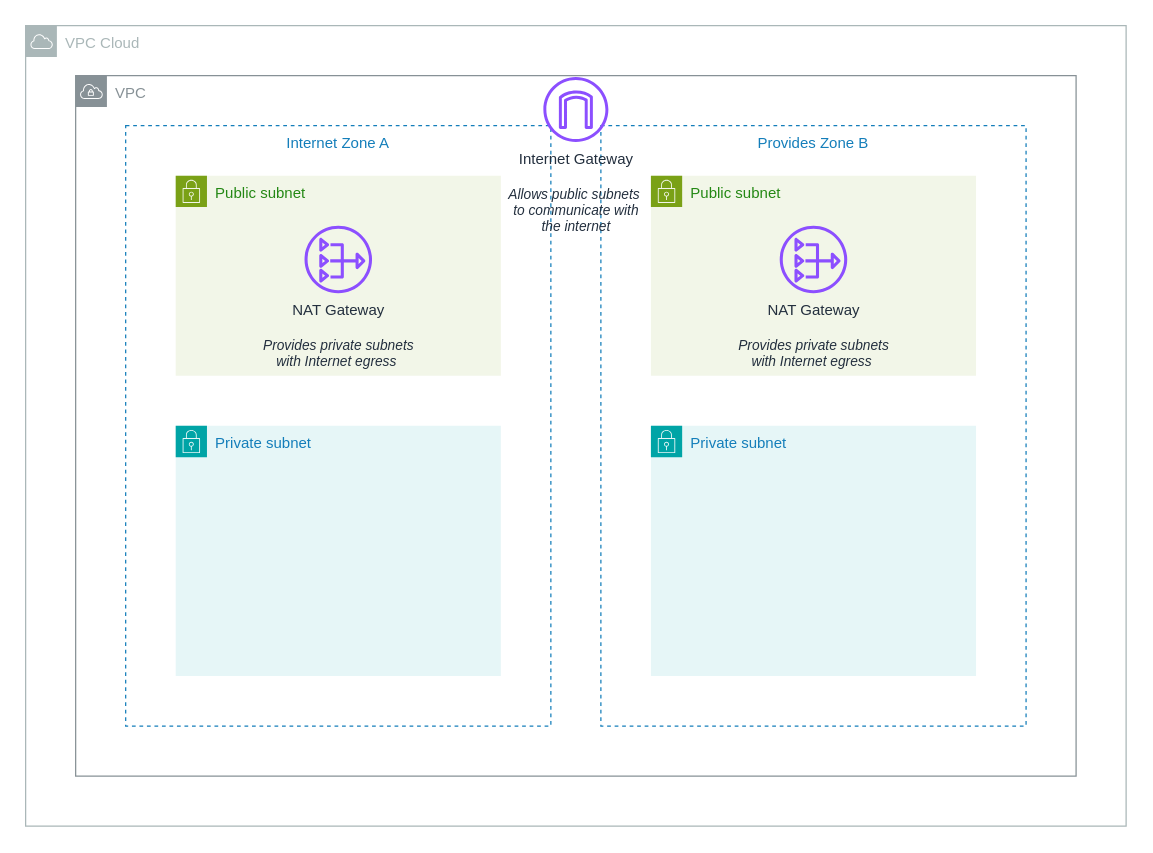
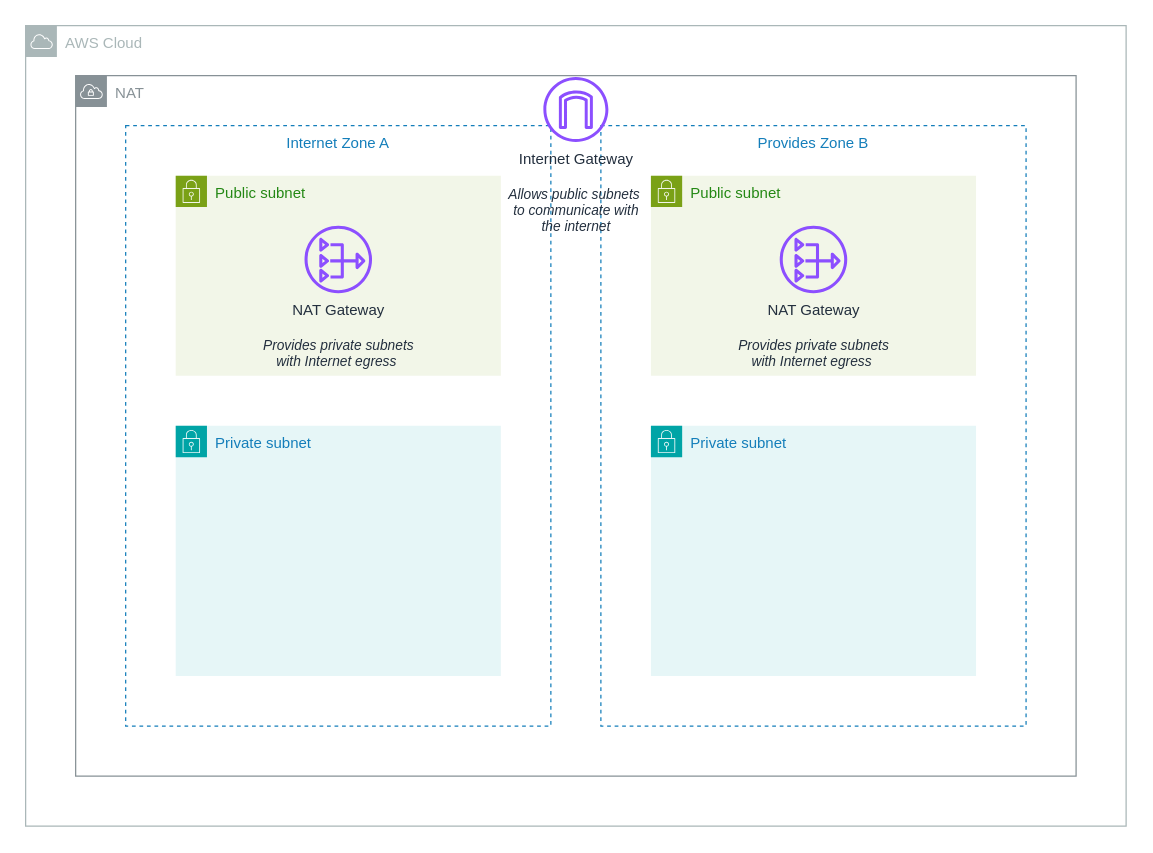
node "VPC Cloud": label "VPC Cloud" -> "AWS Cloud"
node "VPC": label "VPC" -> "NAT"
